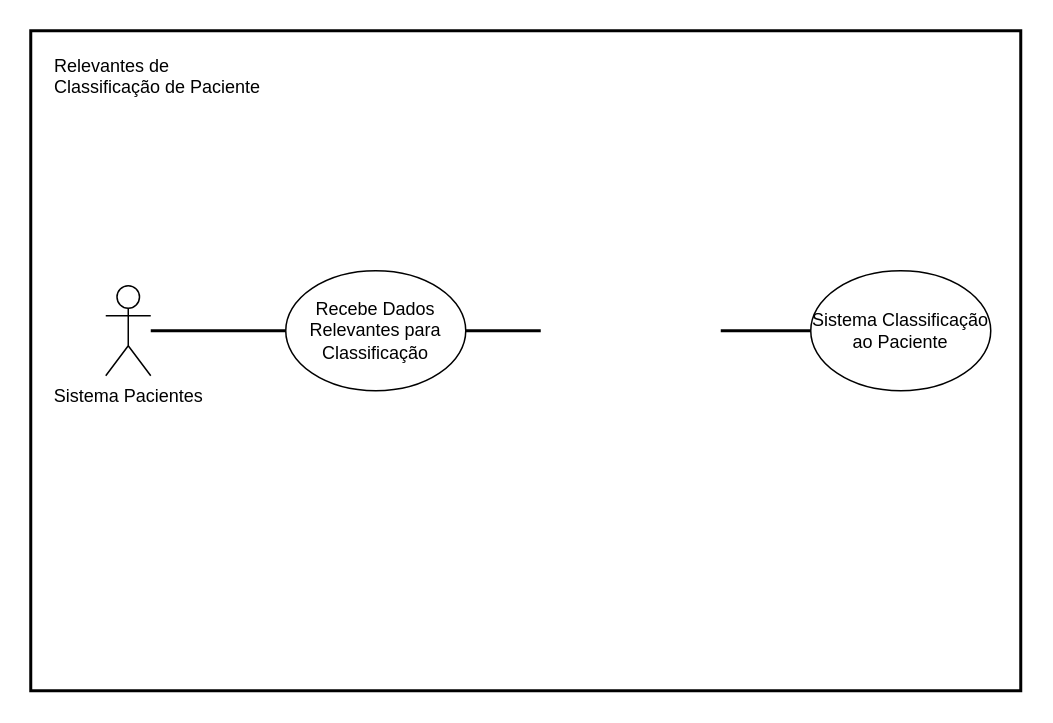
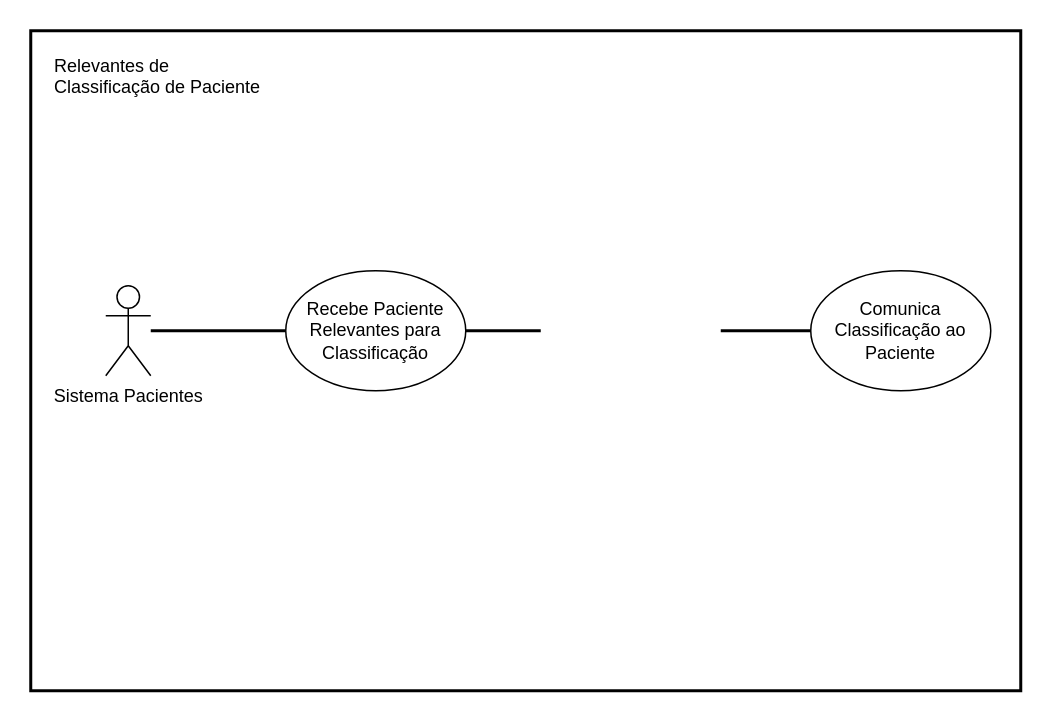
node "Recebe Dados Relevantes para Classificação": label "Recebe Dados Relevantes para Classificação" -> "Recebe Paciente Relevantes para Classificação"
node "Sistema Classificação ao Paciente": label "Sistema Classificação ao Paciente" -> "Comunica Classificação ao Paciente"
